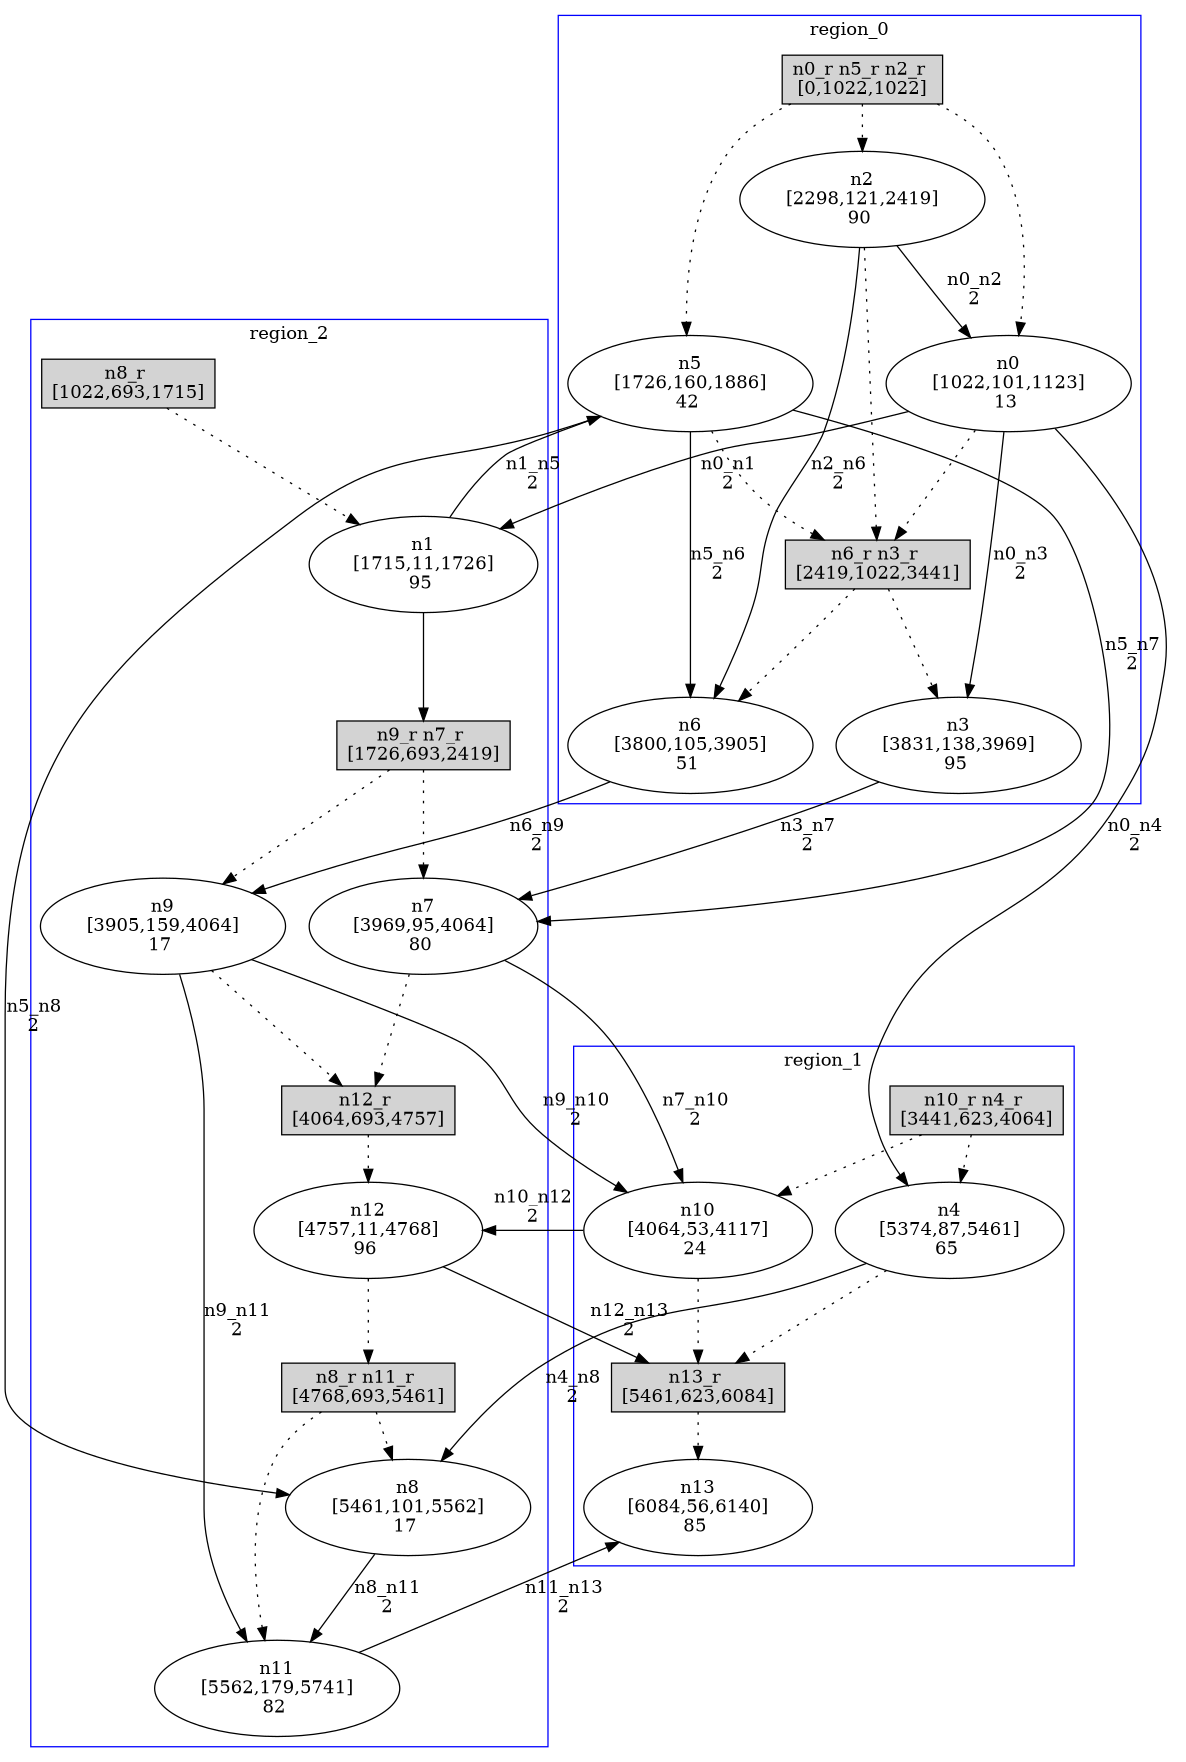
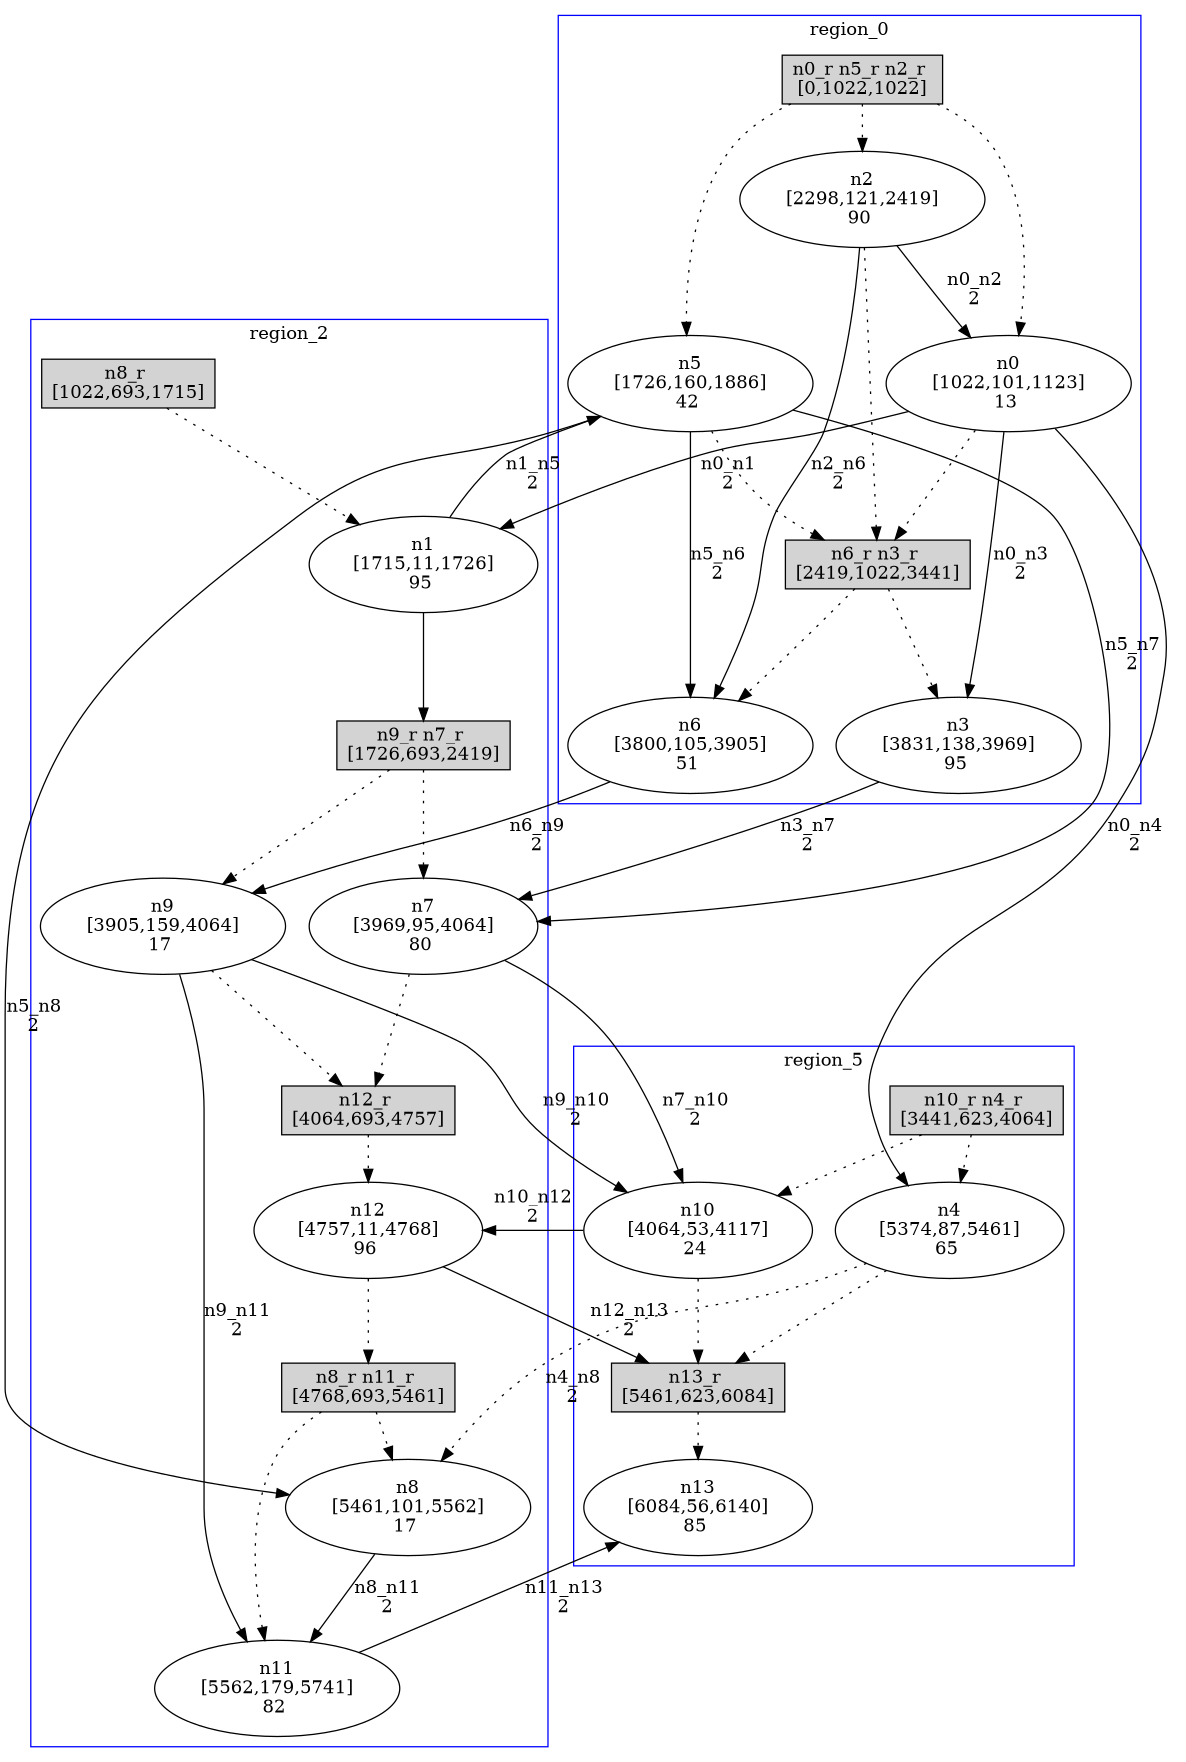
cluster "region_1": label "region_1" -> "region_5"
edge "n4 [5374,87,5461] 65" -> "n8 [5461,101,5562] 17": style solid -> dotted
